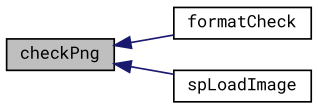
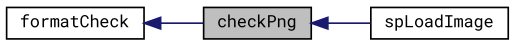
edge "formatCheck" -> "checkPng": reversed
